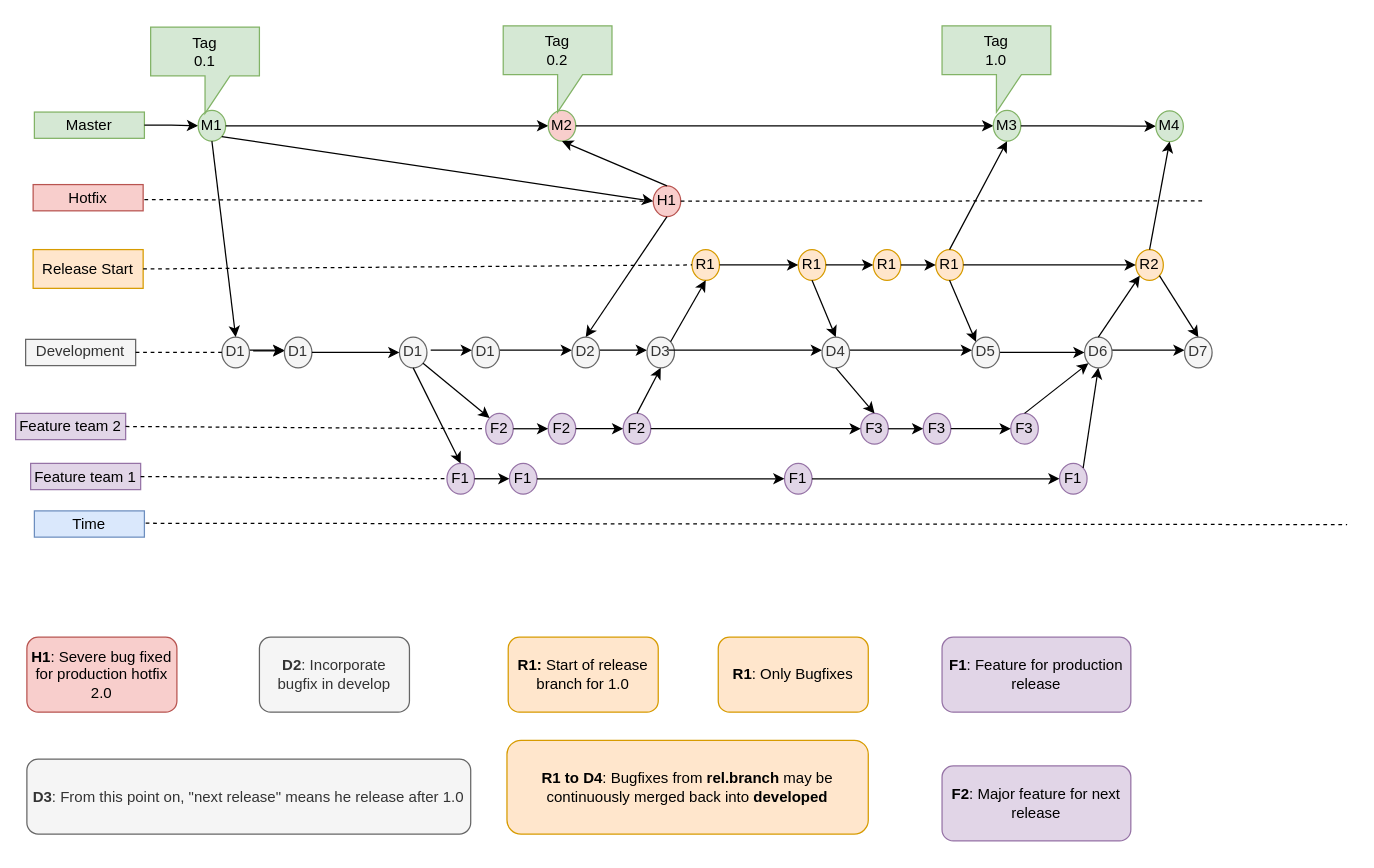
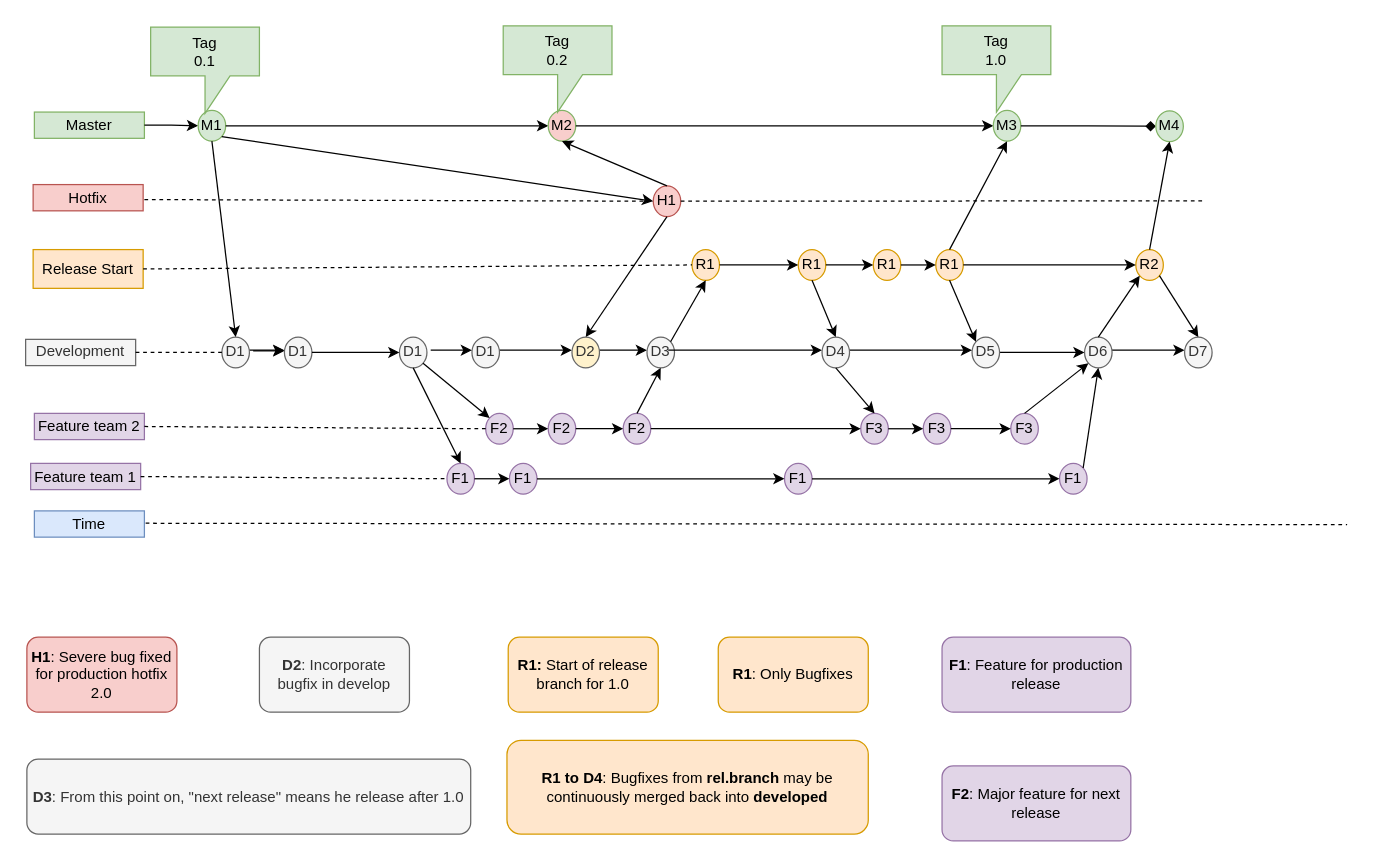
edge "M3" -> "M4": arrowhead classic -> diamond
node "D2": fillcolor #f5f5f5 -> #fff2cc
node "Feature team 2": moved (71, 426) -> (89, 426)
